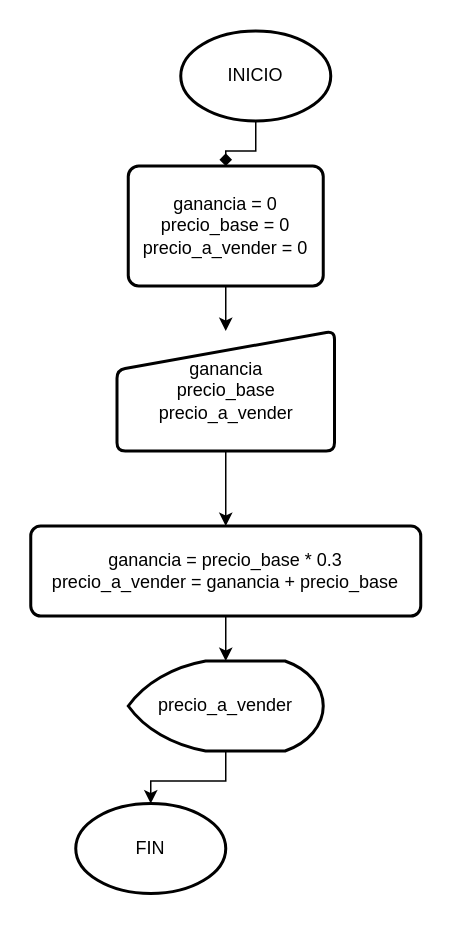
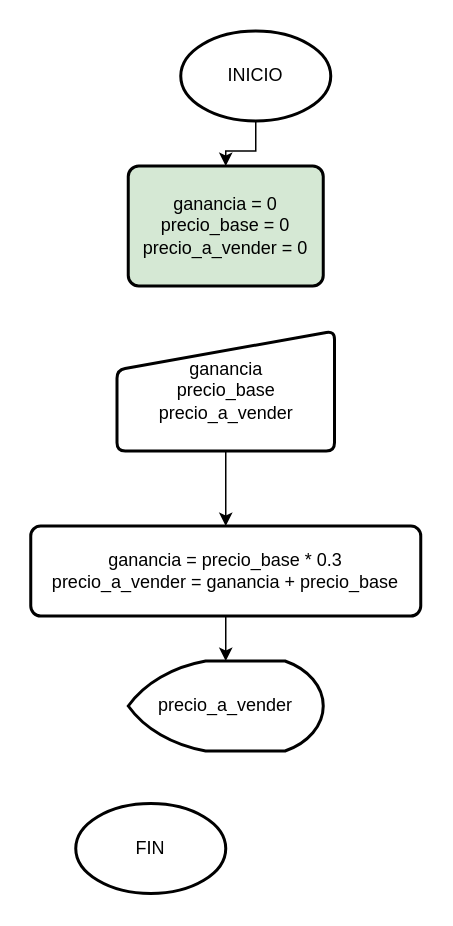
edge "INICIO" -> "ganancia = 0 precio_base = 0 precio_a_vender = 0": arrowhead diamond -> classic
node "ganancia = 0 precio_base = 0 precio_a_vender = 0": fillcolor #ffffff -> #d5e8d4
edge "ganancia = 0 precio_base = 0 precio_a_vender = 0" -> "ganancia precio_base precio_a_vender": removed
edge "precio_a_vender" -> "FIN": removed
